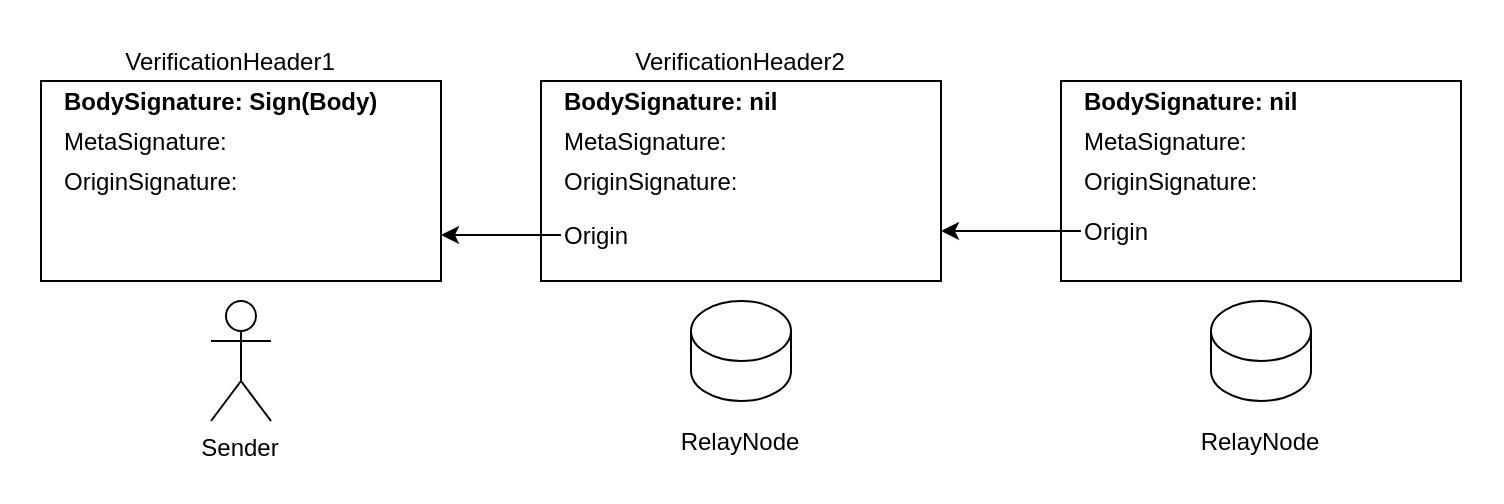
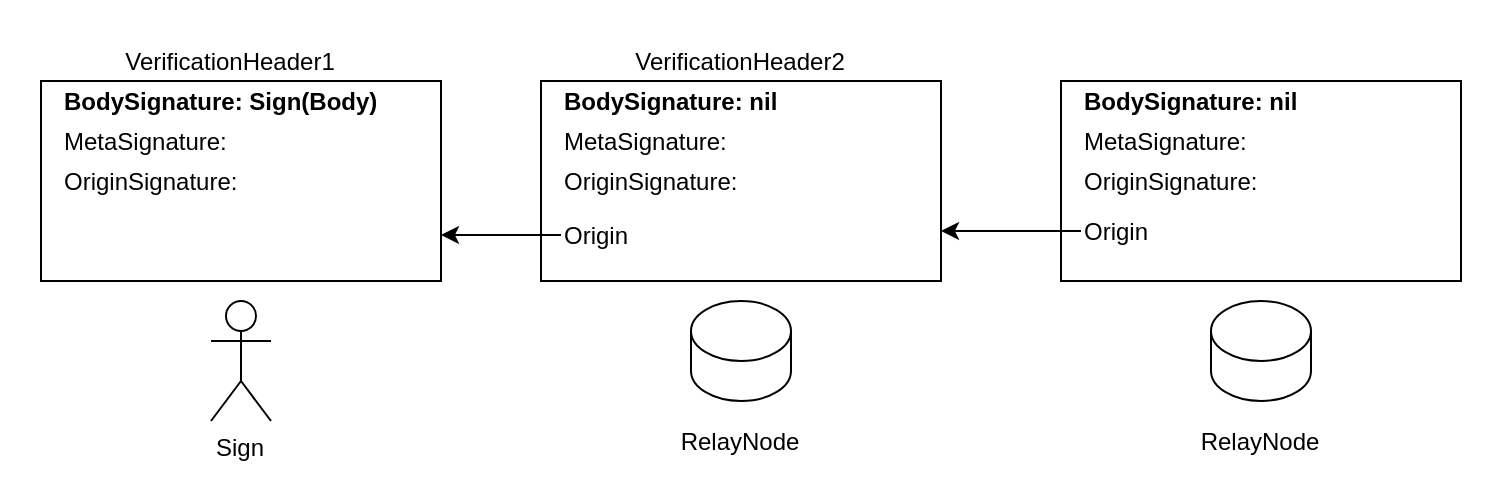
node "Sender": label "Sender" -> "Sign"
